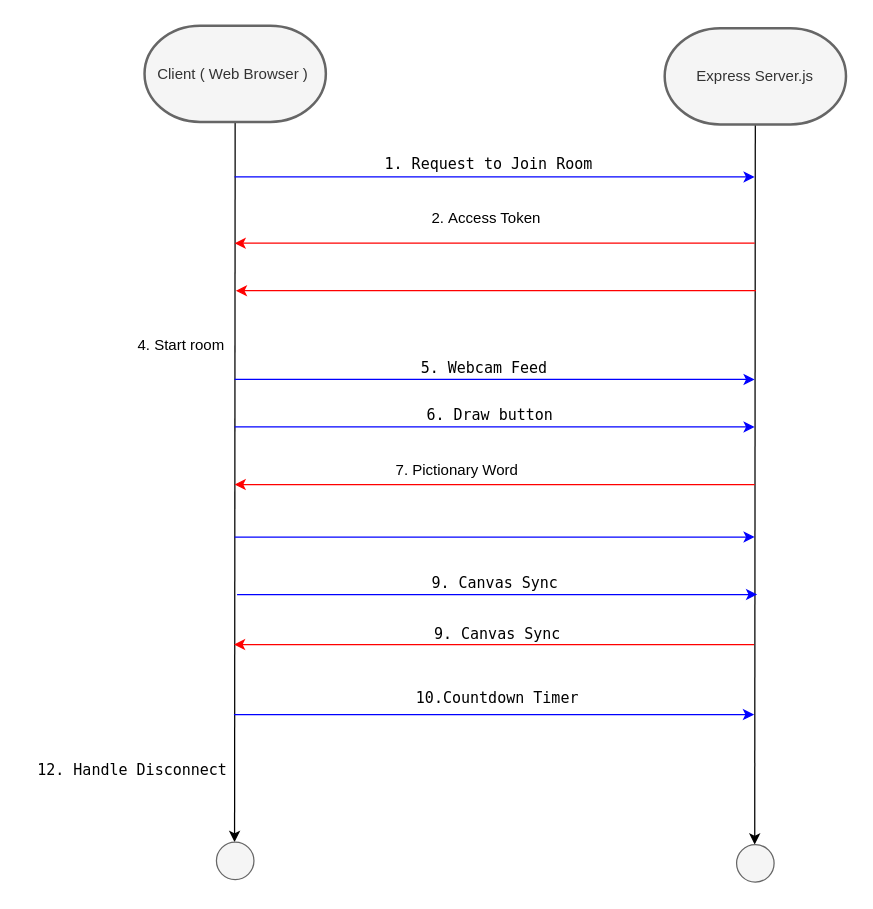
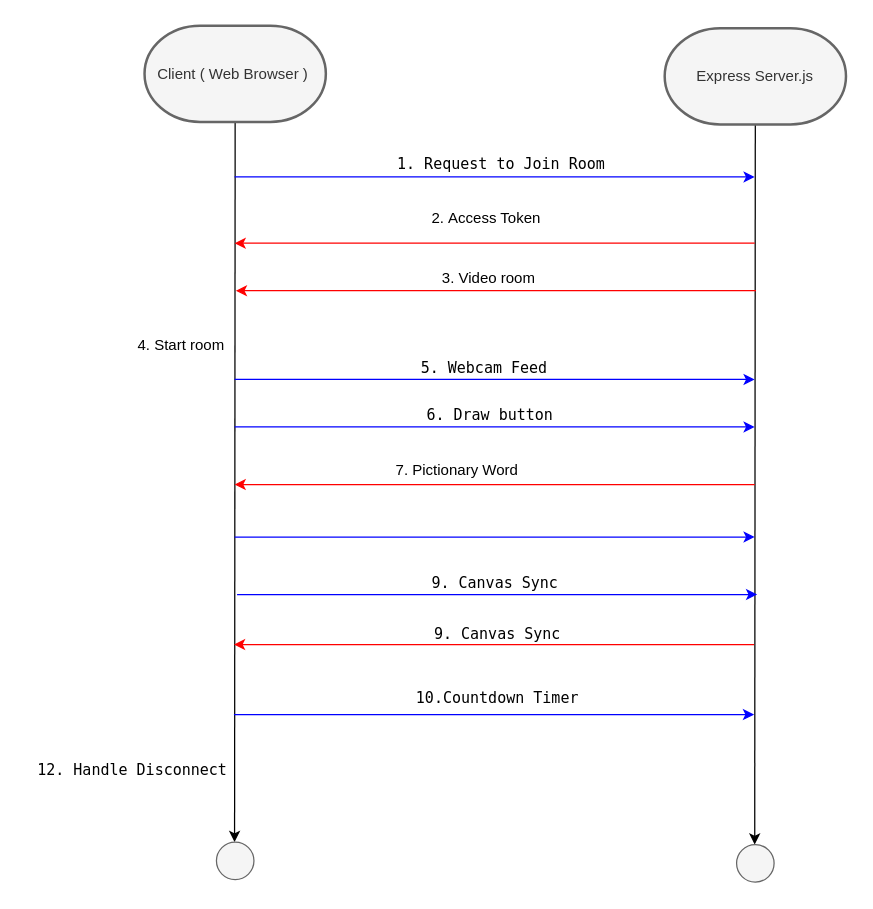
node "1. Request to Join Room": moved (488, 164) -> (501, 164)
node "3. Video room": added
